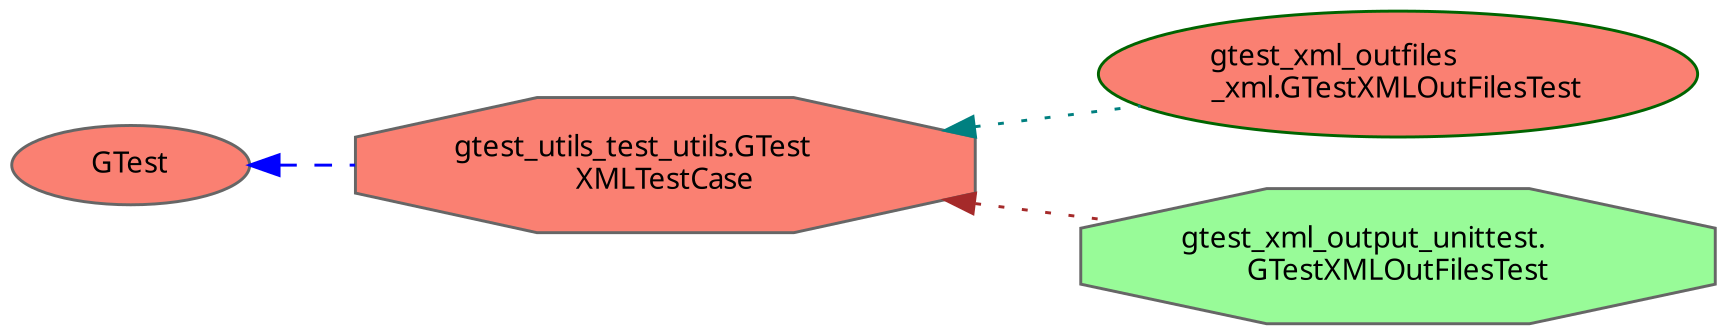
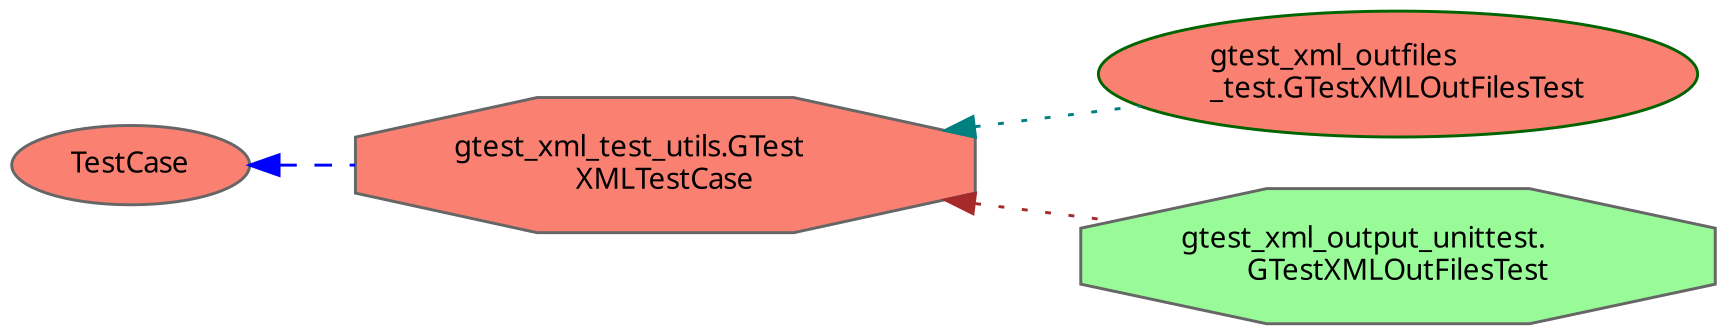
node "gtest_xml_outfiles _xml.GTestXMLOutFilesTest": label "gtest_xml_outfiles _xml.GTestXMLOutFilesTest" -> "gtest_xml_outfiles _test.GTestXMLOutFilesTest"
node "GTest": label "GTest" -> "TestCase"
node "gtest_utils_test_utils.GTest XMLTestCase": label "gtest_utils_test_utils.GTest XMLTestCase" -> "gtest_xml_test_utils.GTest XMLTestCase"
